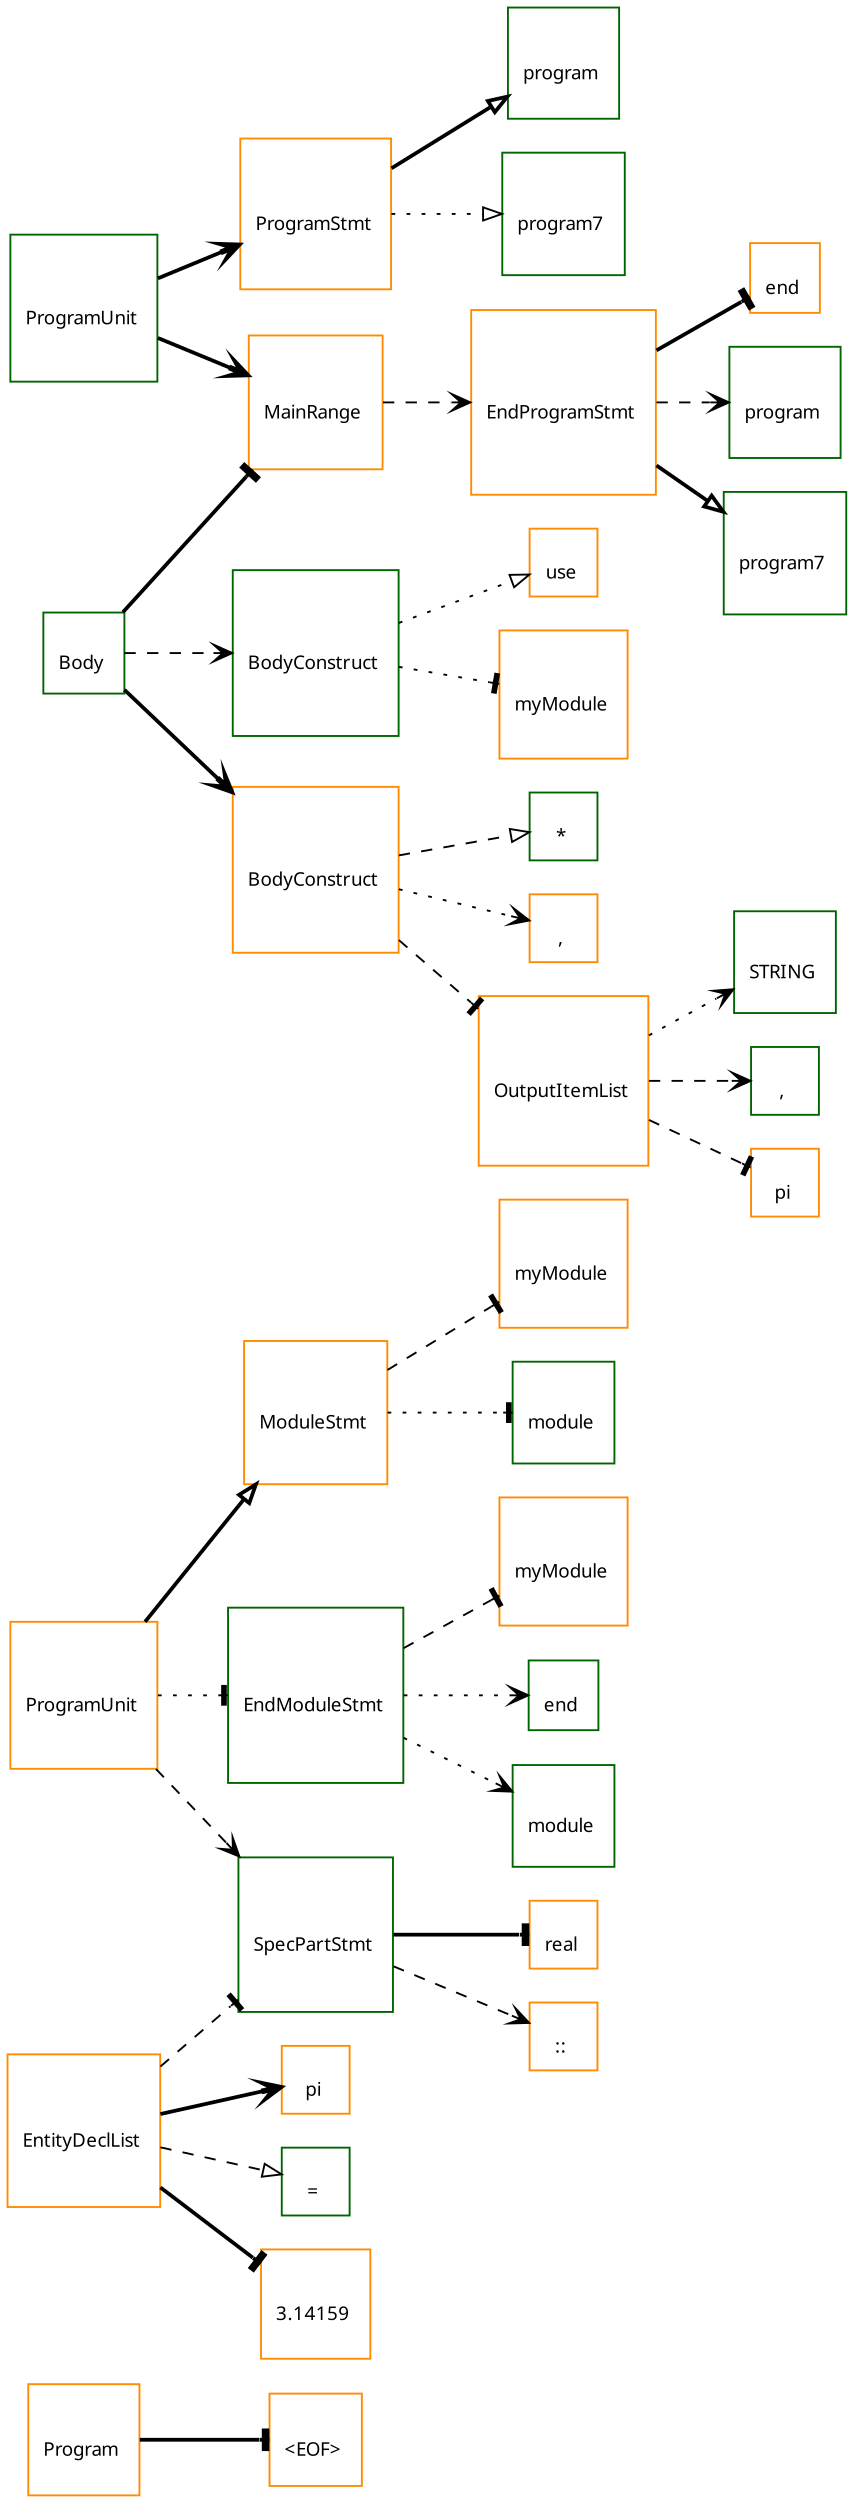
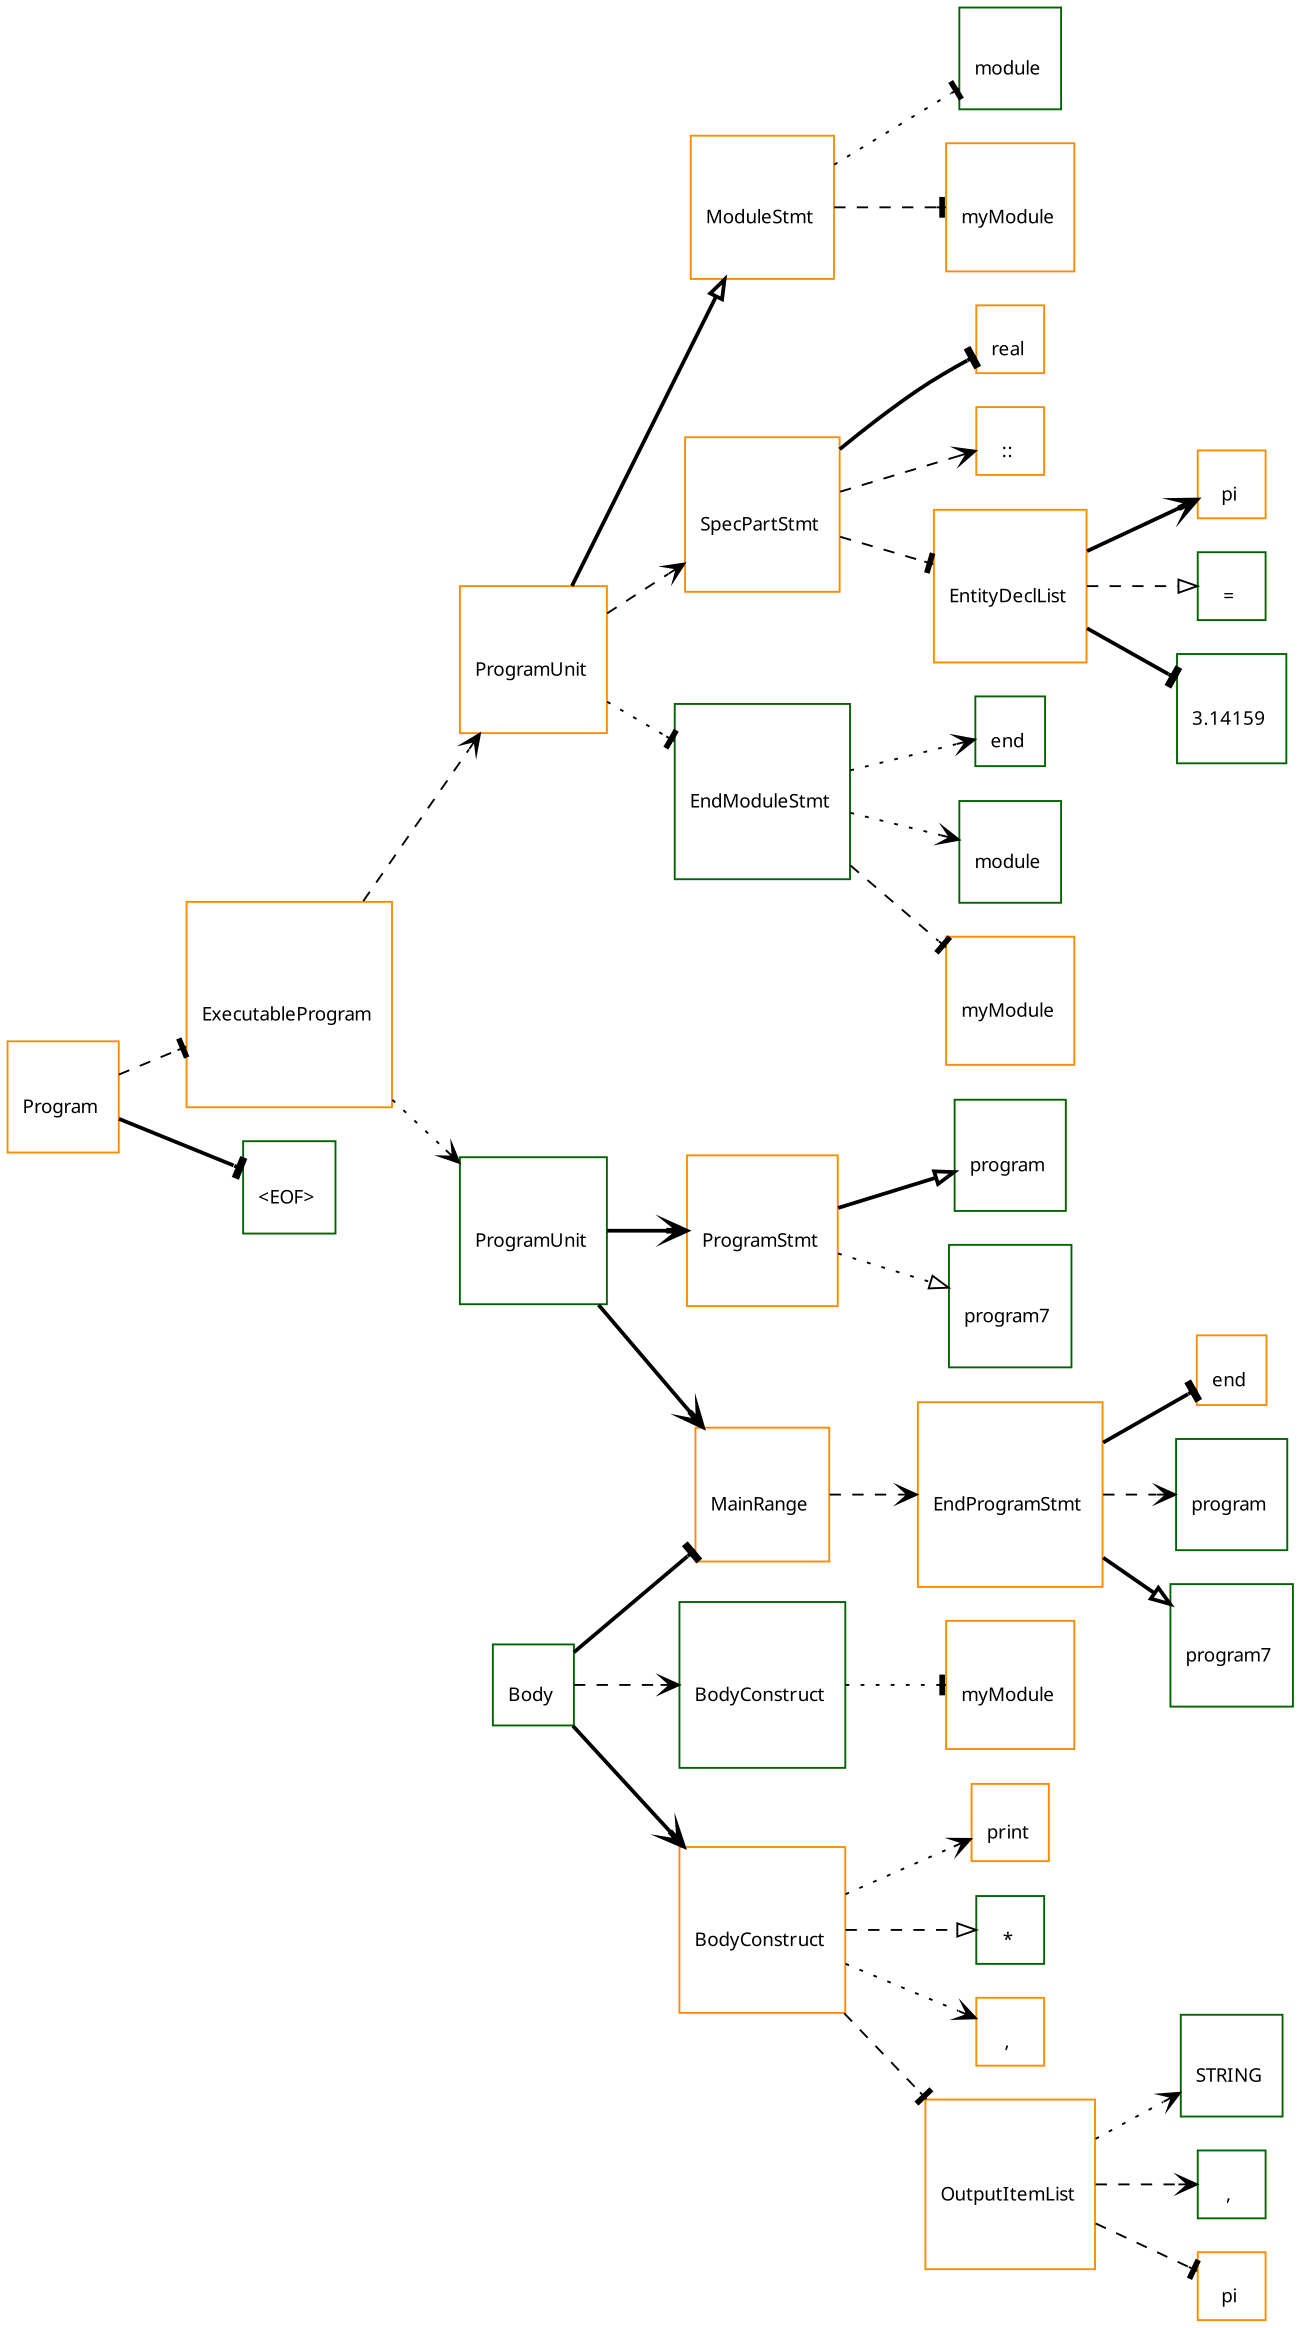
node "use": removed
node "ExecutableProgram": added
node "print": added
node "SpecPartStmt": color darkgreen -> darkorange
edge "EntityDeclList" -> "SpecPartStmt": reversed
node "3.14159": color darkorange -> darkgreen
node "<EOF>": color darkorange -> darkgreen
